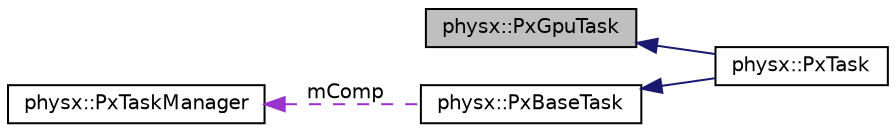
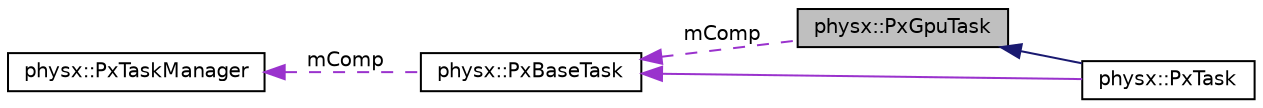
edge "physx::PxGpuTask" -> "physx::PxBaseTask": added, label "mComp"
edge "physx::PxTask" -> "physx::PxBaseTask": color midnightblue -> darkorchid3
